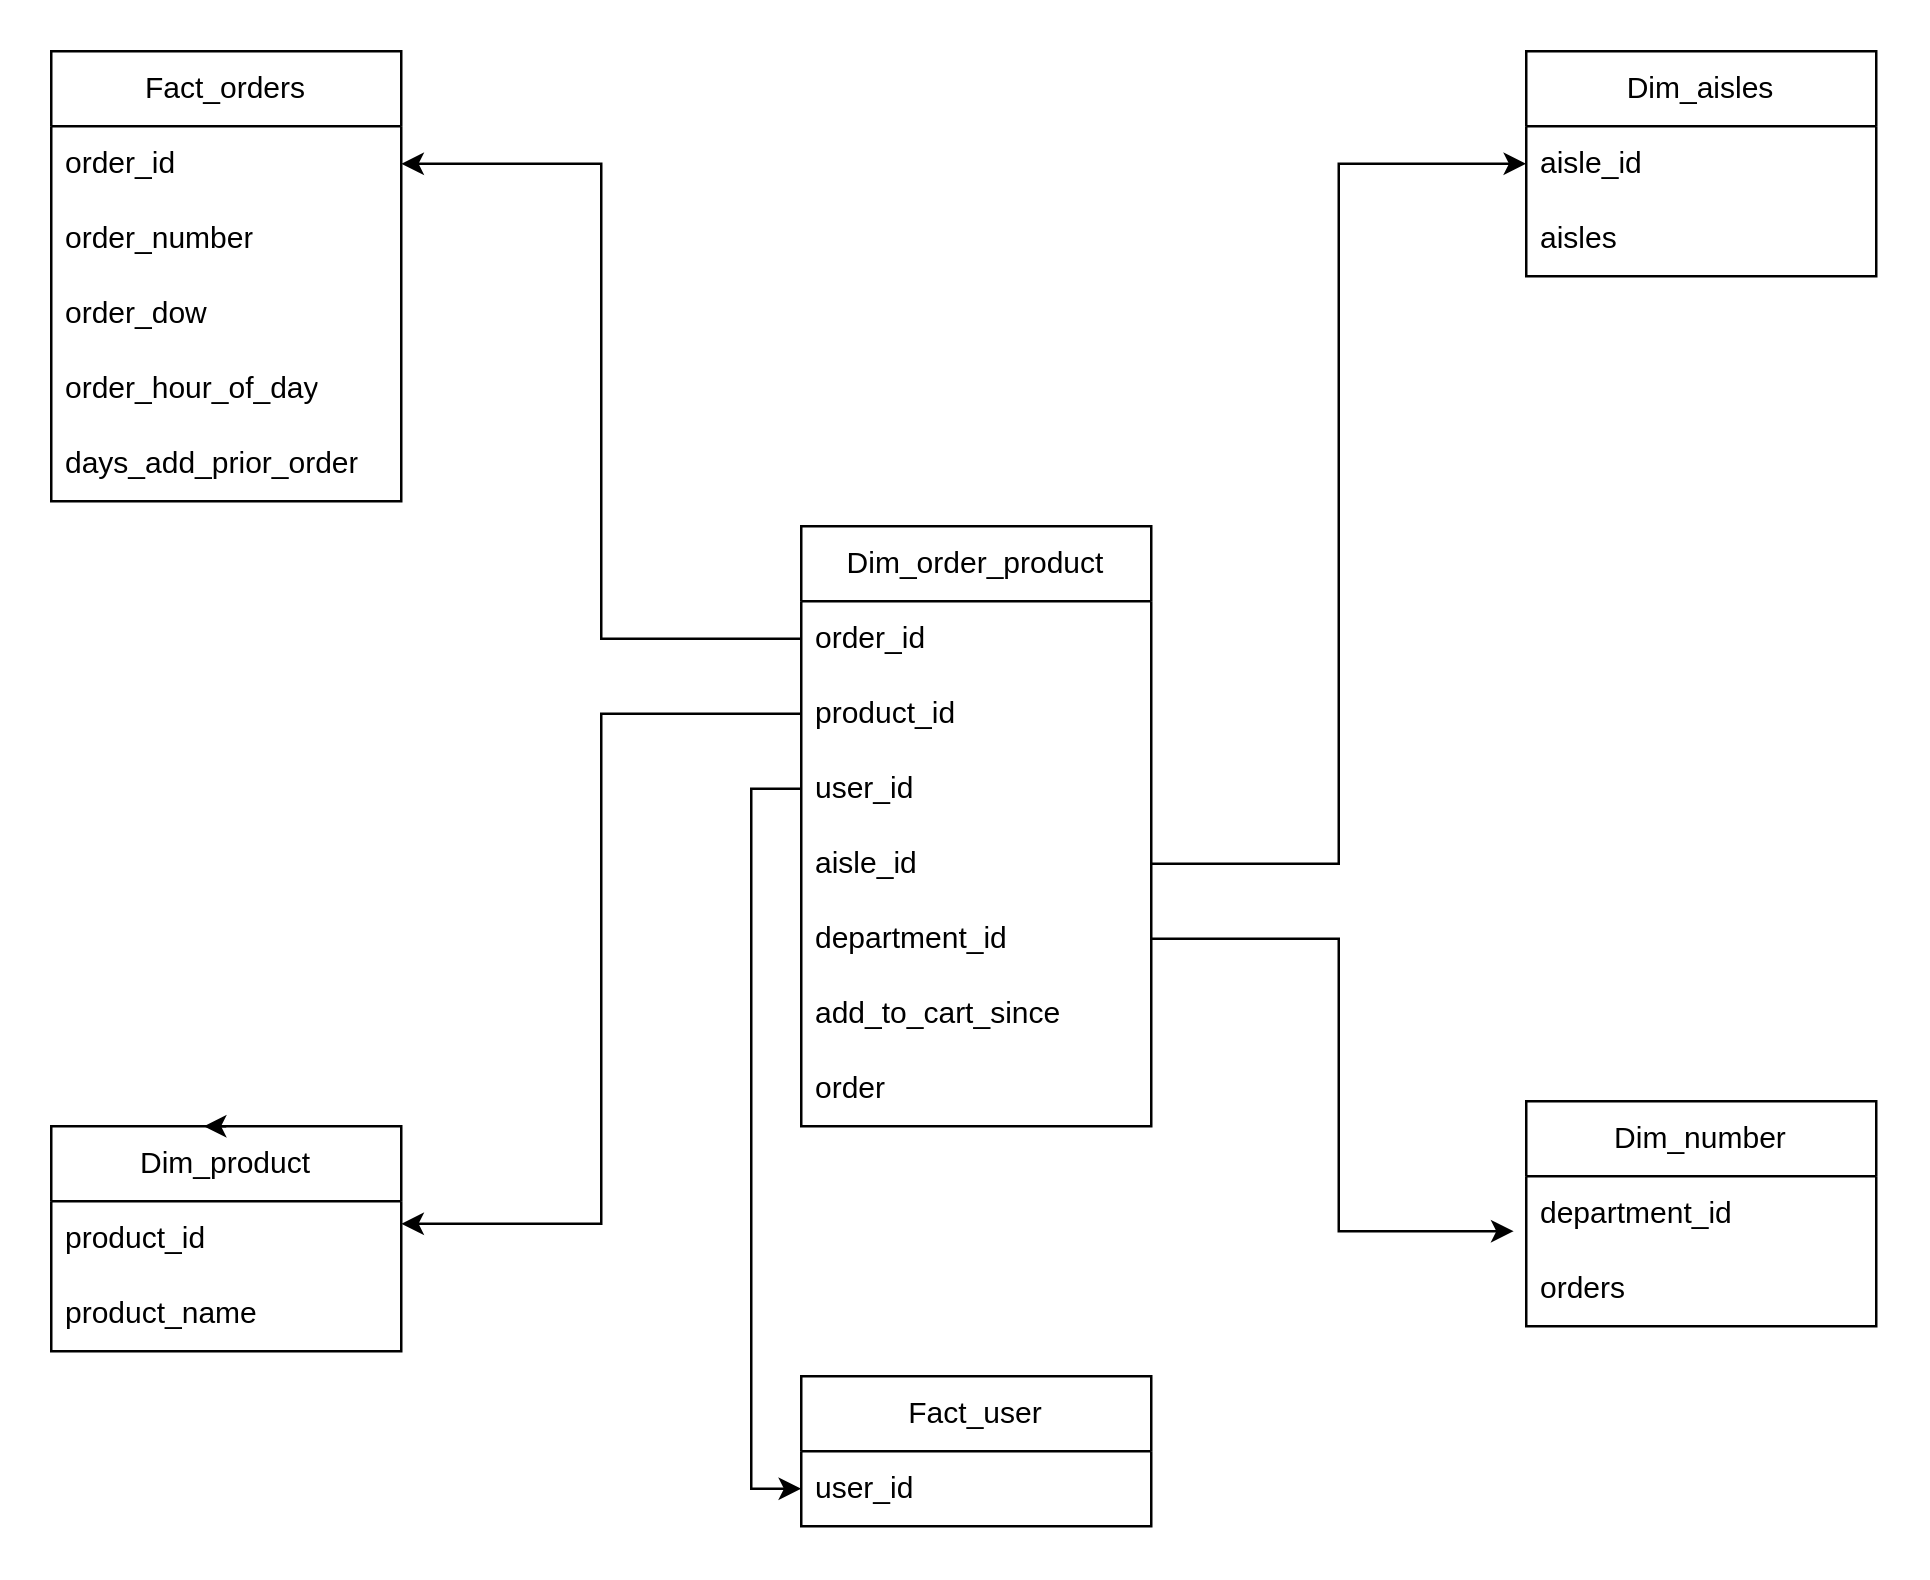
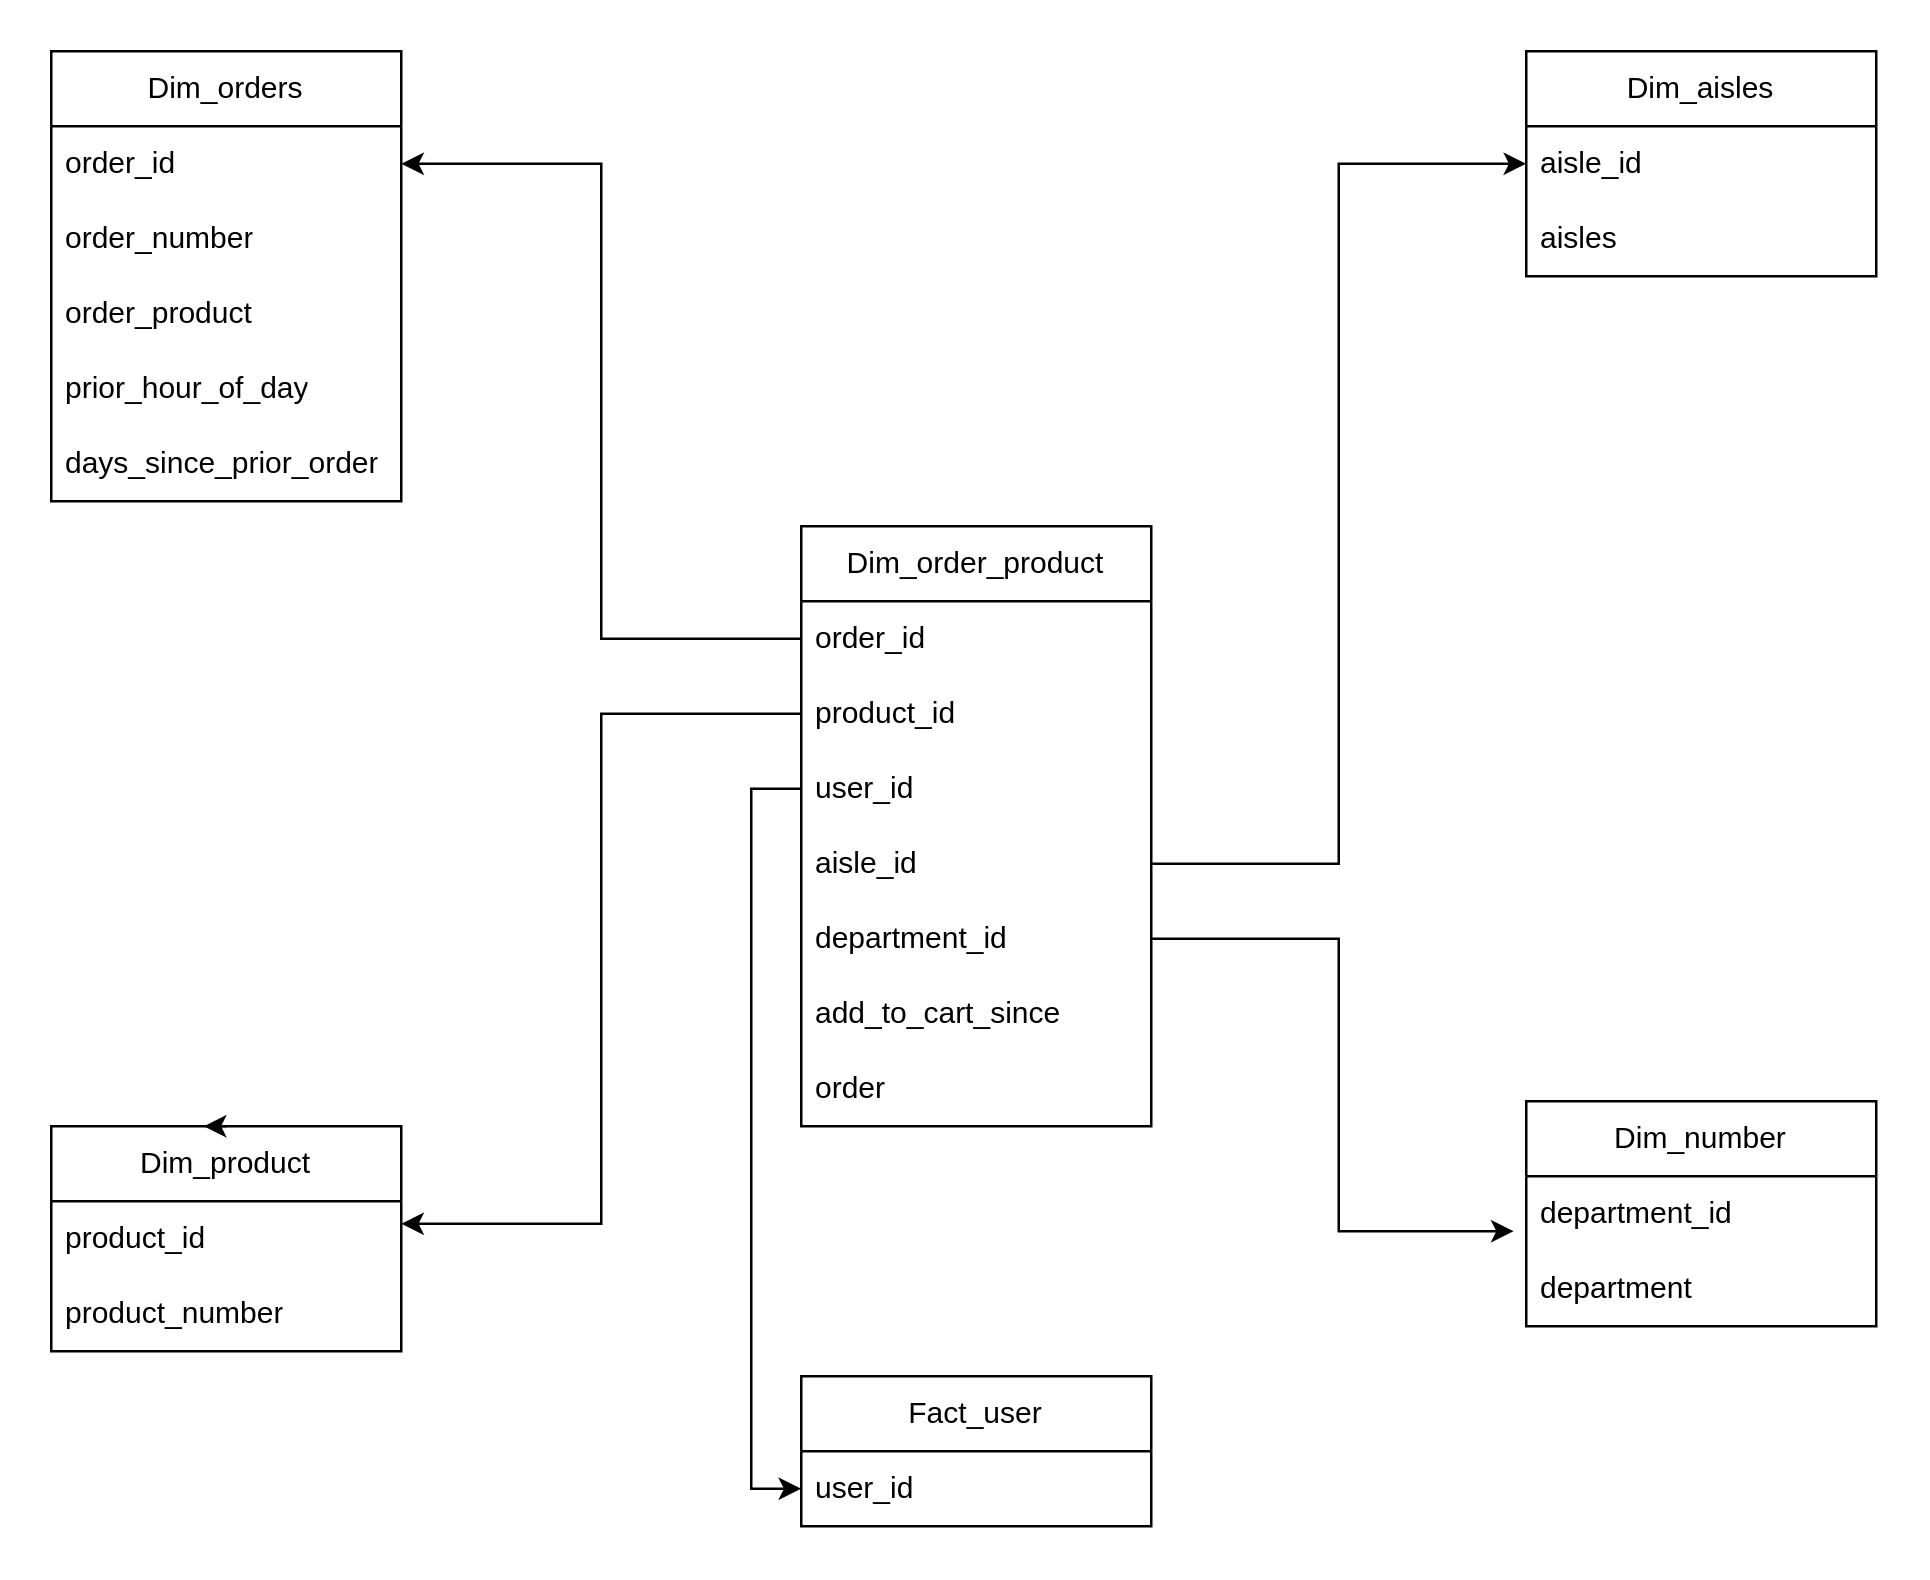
node "Fact_orders": label "Fact_orders" -> "Dim_orders"
node "order_dow": label "order_dow" -> "order_product"
node "order_hour_of_day": label "order_hour_of_day" -> "prior_hour_of_day"
node "days_add_prior_order": label "days_add_prior_order" -> "days_since_prior_order"
node "orders": label "orders" -> "department"
node "product_name": label "product_name" -> "product_number"
